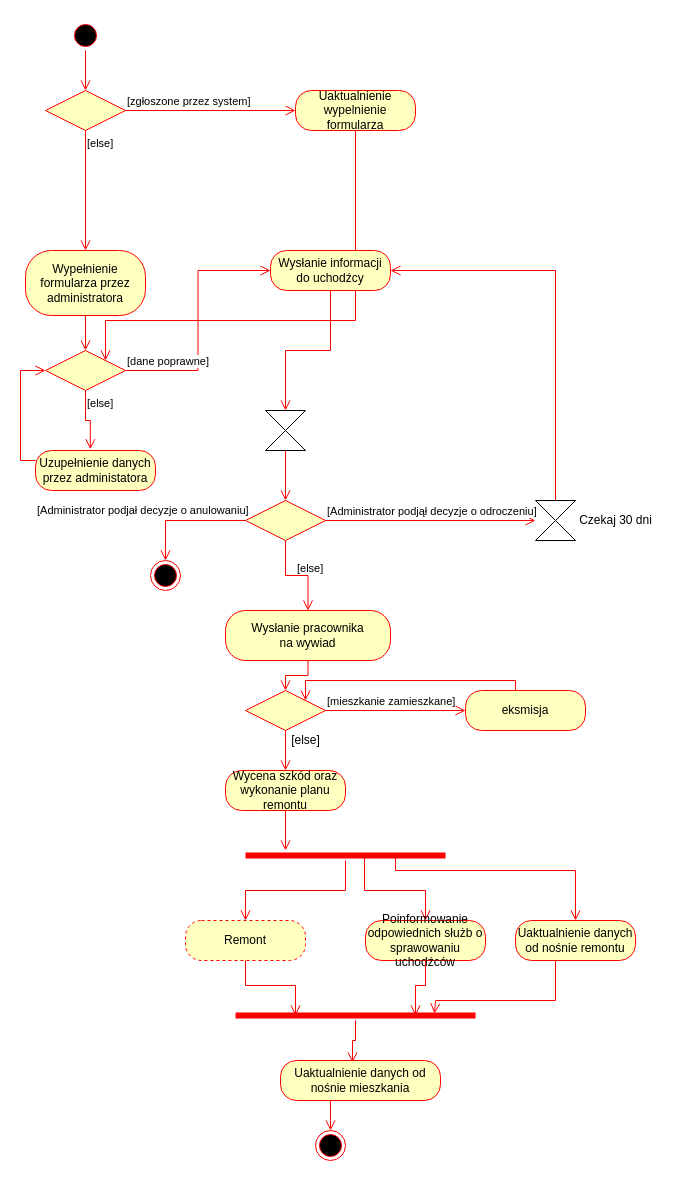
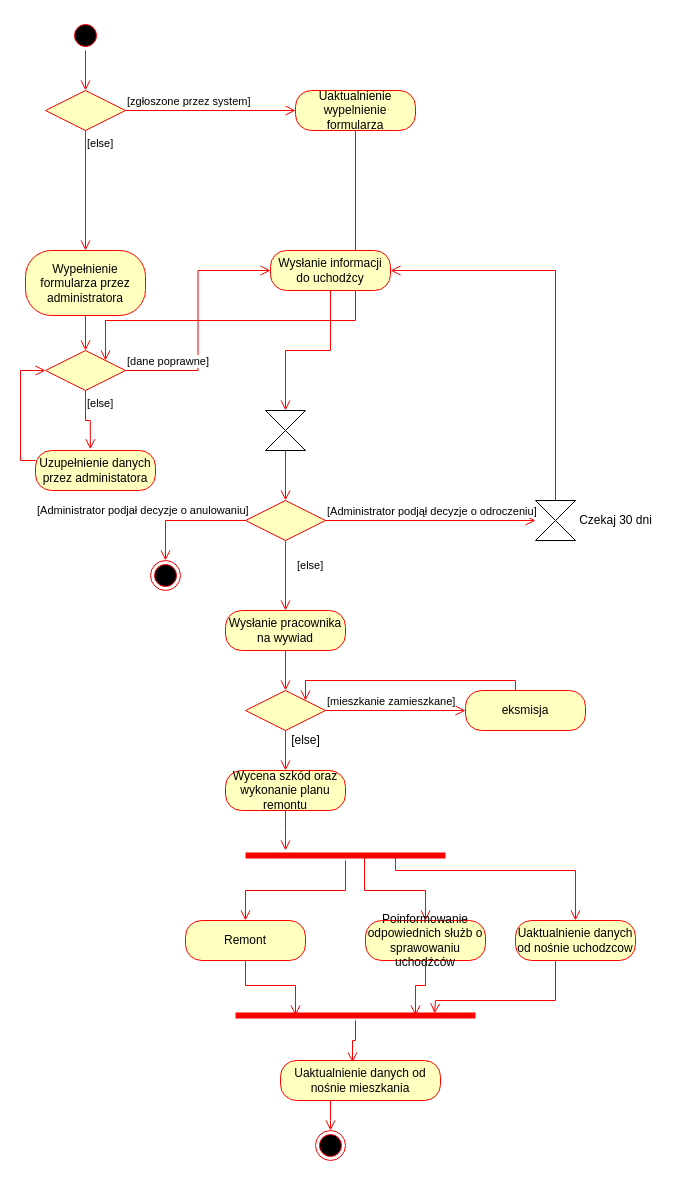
node "Wysłanie pracownika na wywiad": size 165x50 -> 120x40
node "Remont": style dashed -> solid
node "Uaktualnienie danych od nośnie remontu": label "Uaktualnienie danych od nośnie remontu" -> "Uaktualnienie danych od nośnie uchodzcow"
